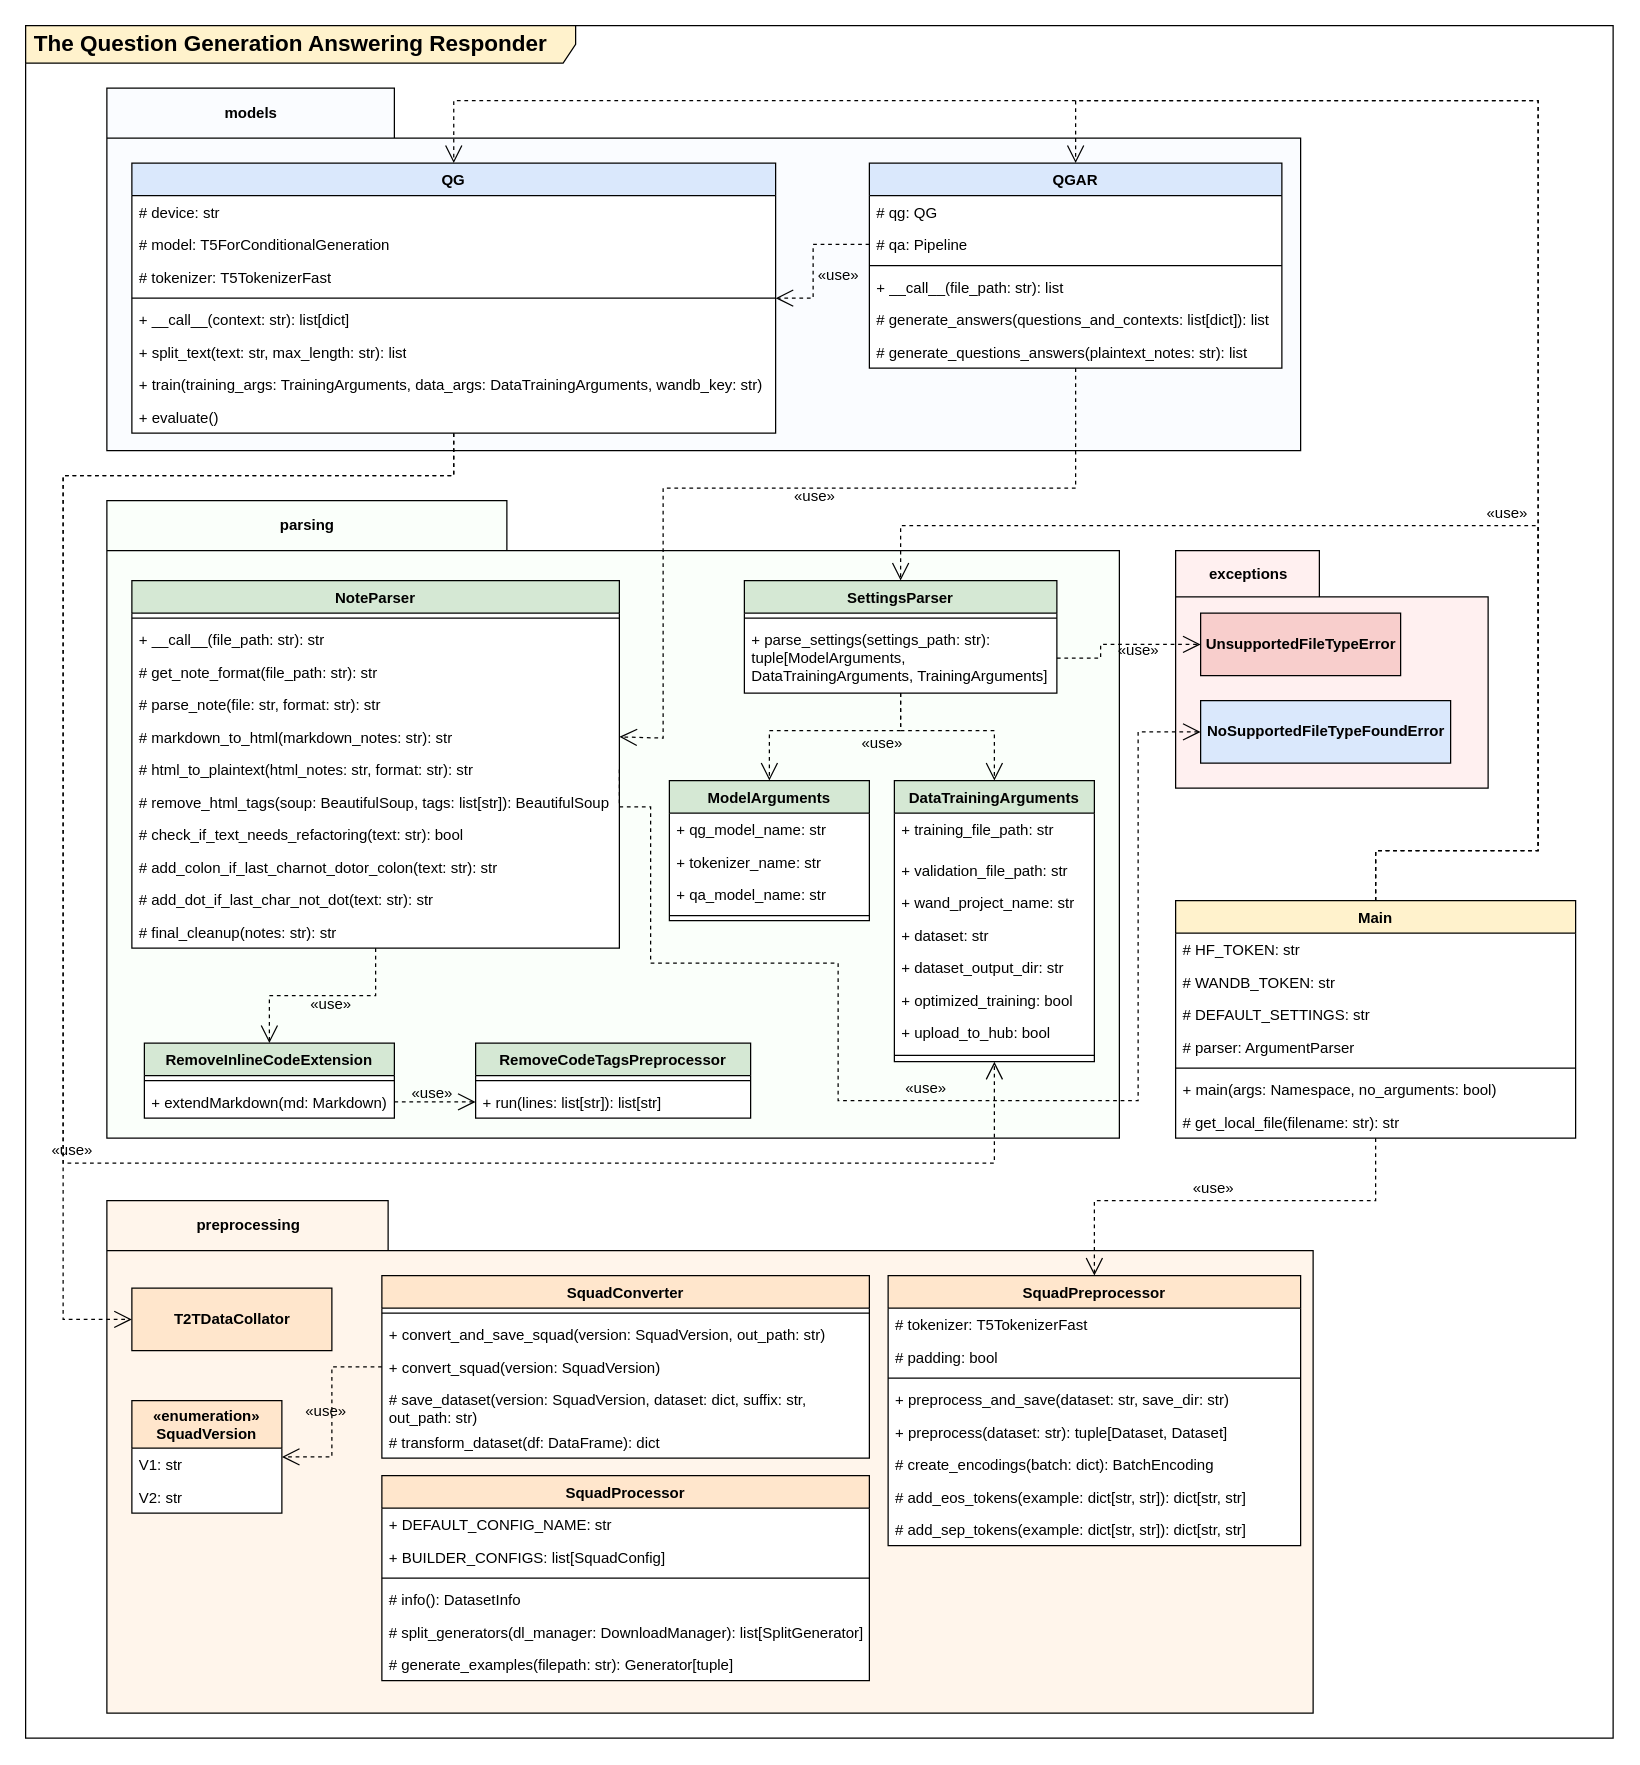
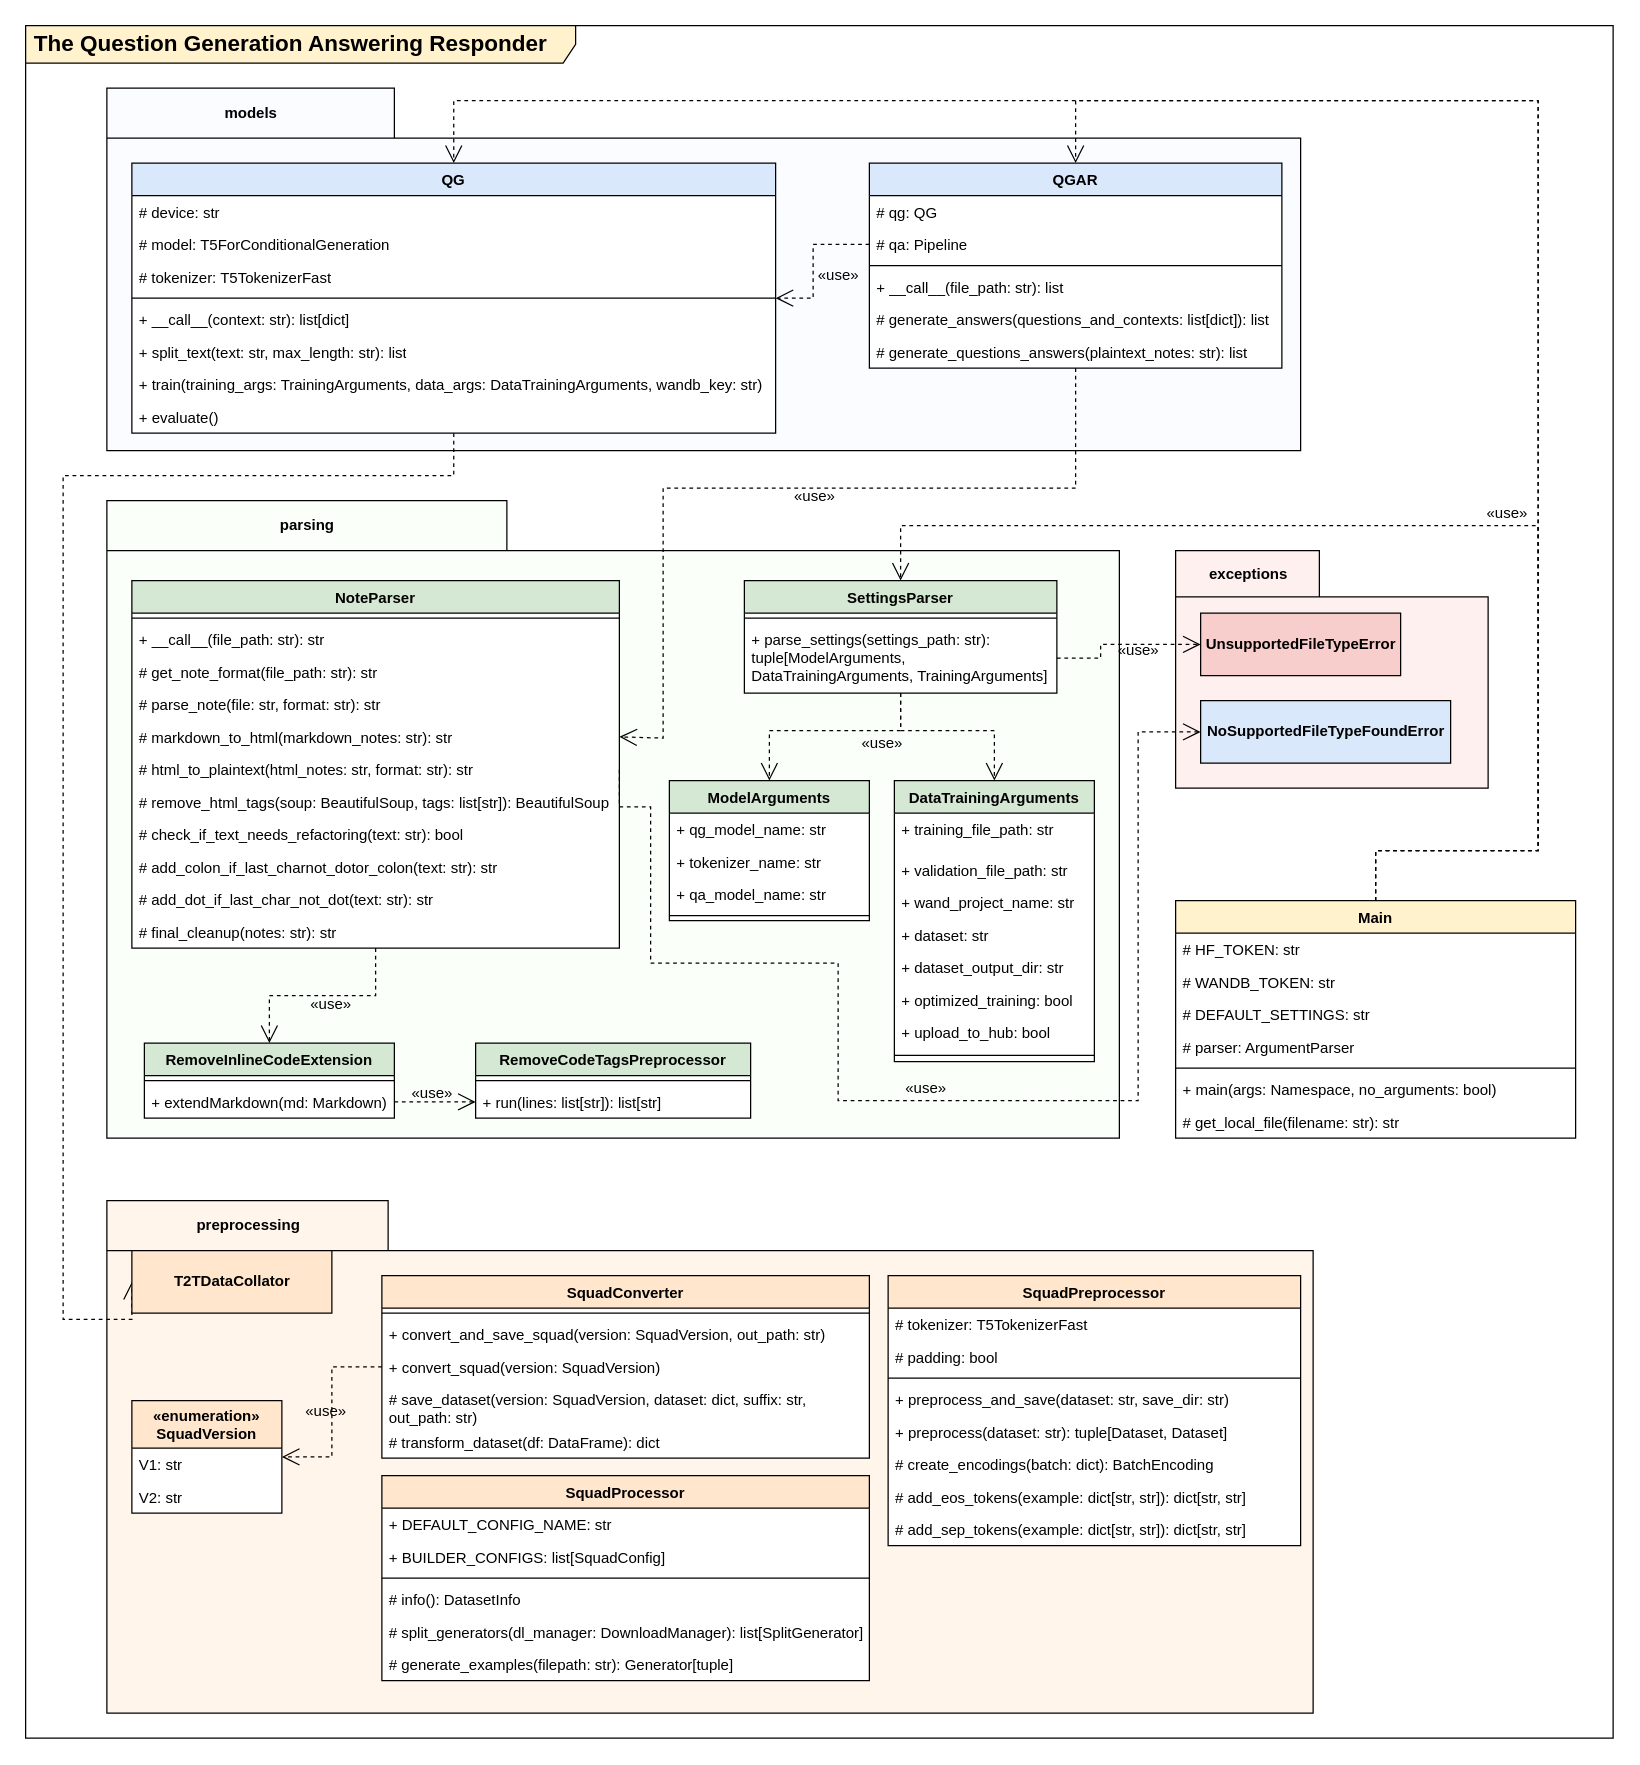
edge "QG" -> "DataTrainingArguments": removed, label "«use»"
edge "Main" -> "SquadPreprocessor": removed, label "«use»"
node "T2TDataCollator": moved (232, 1319) -> (232, 1282)
